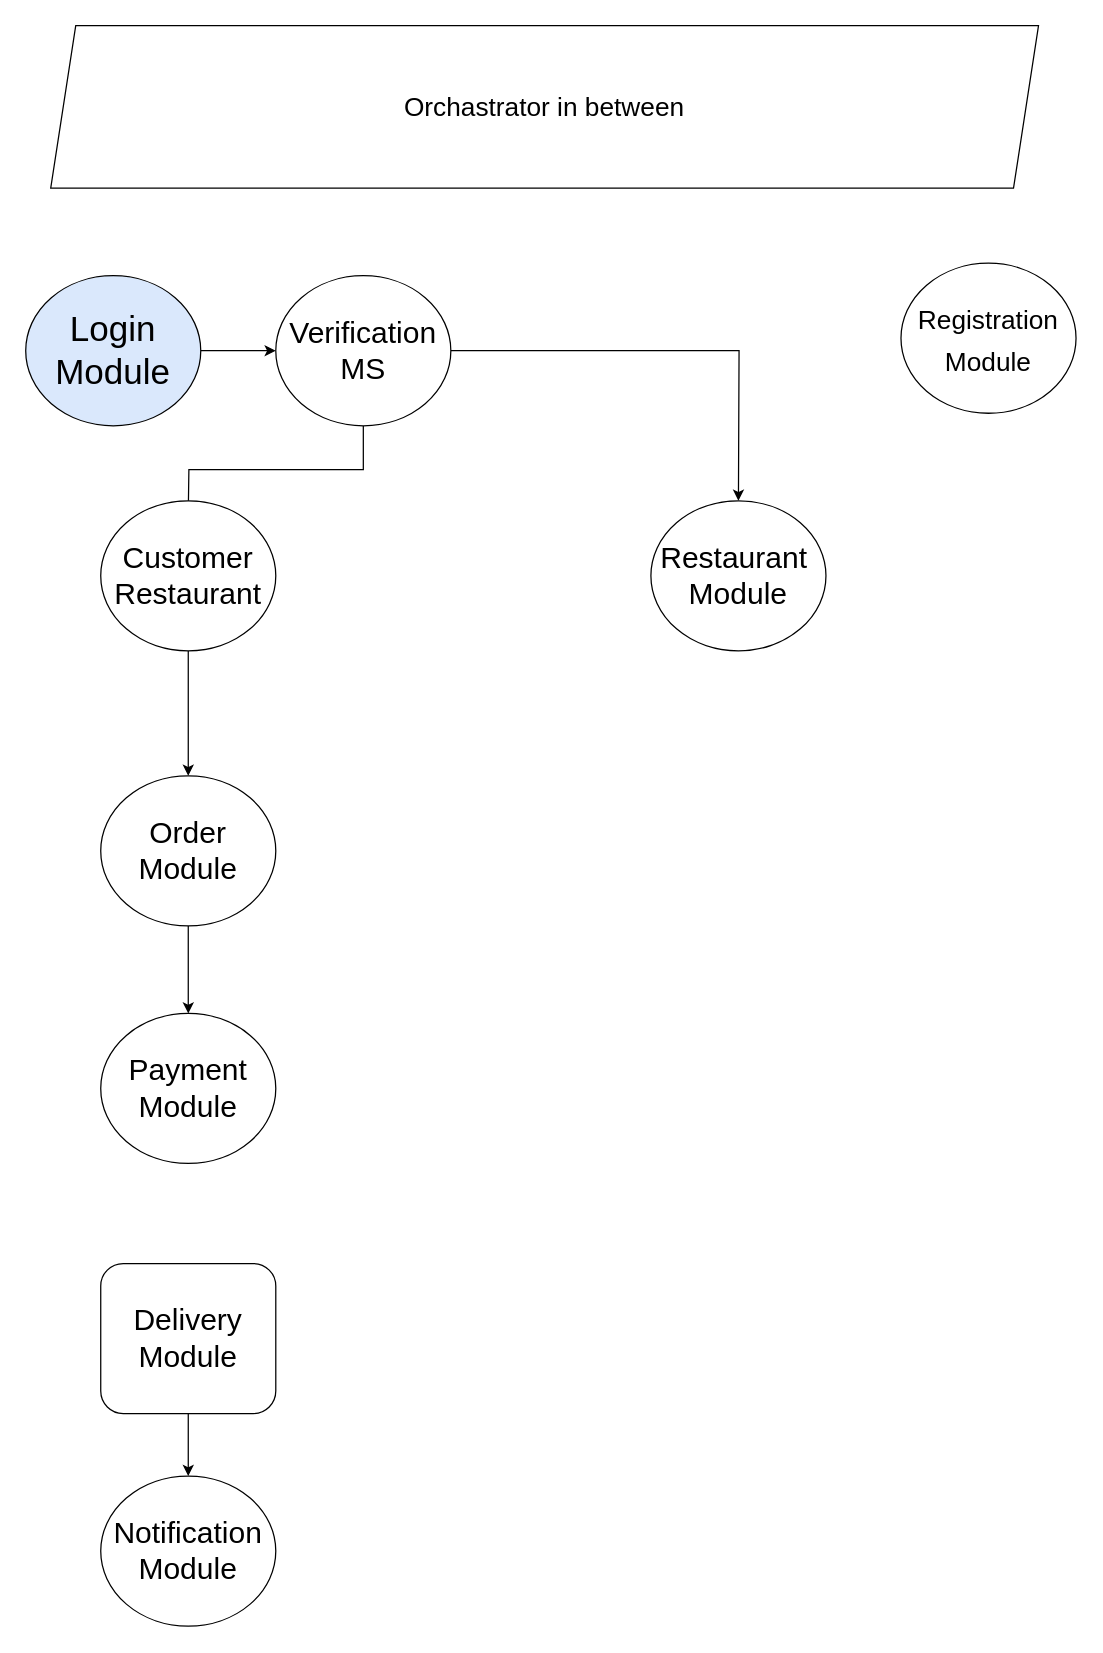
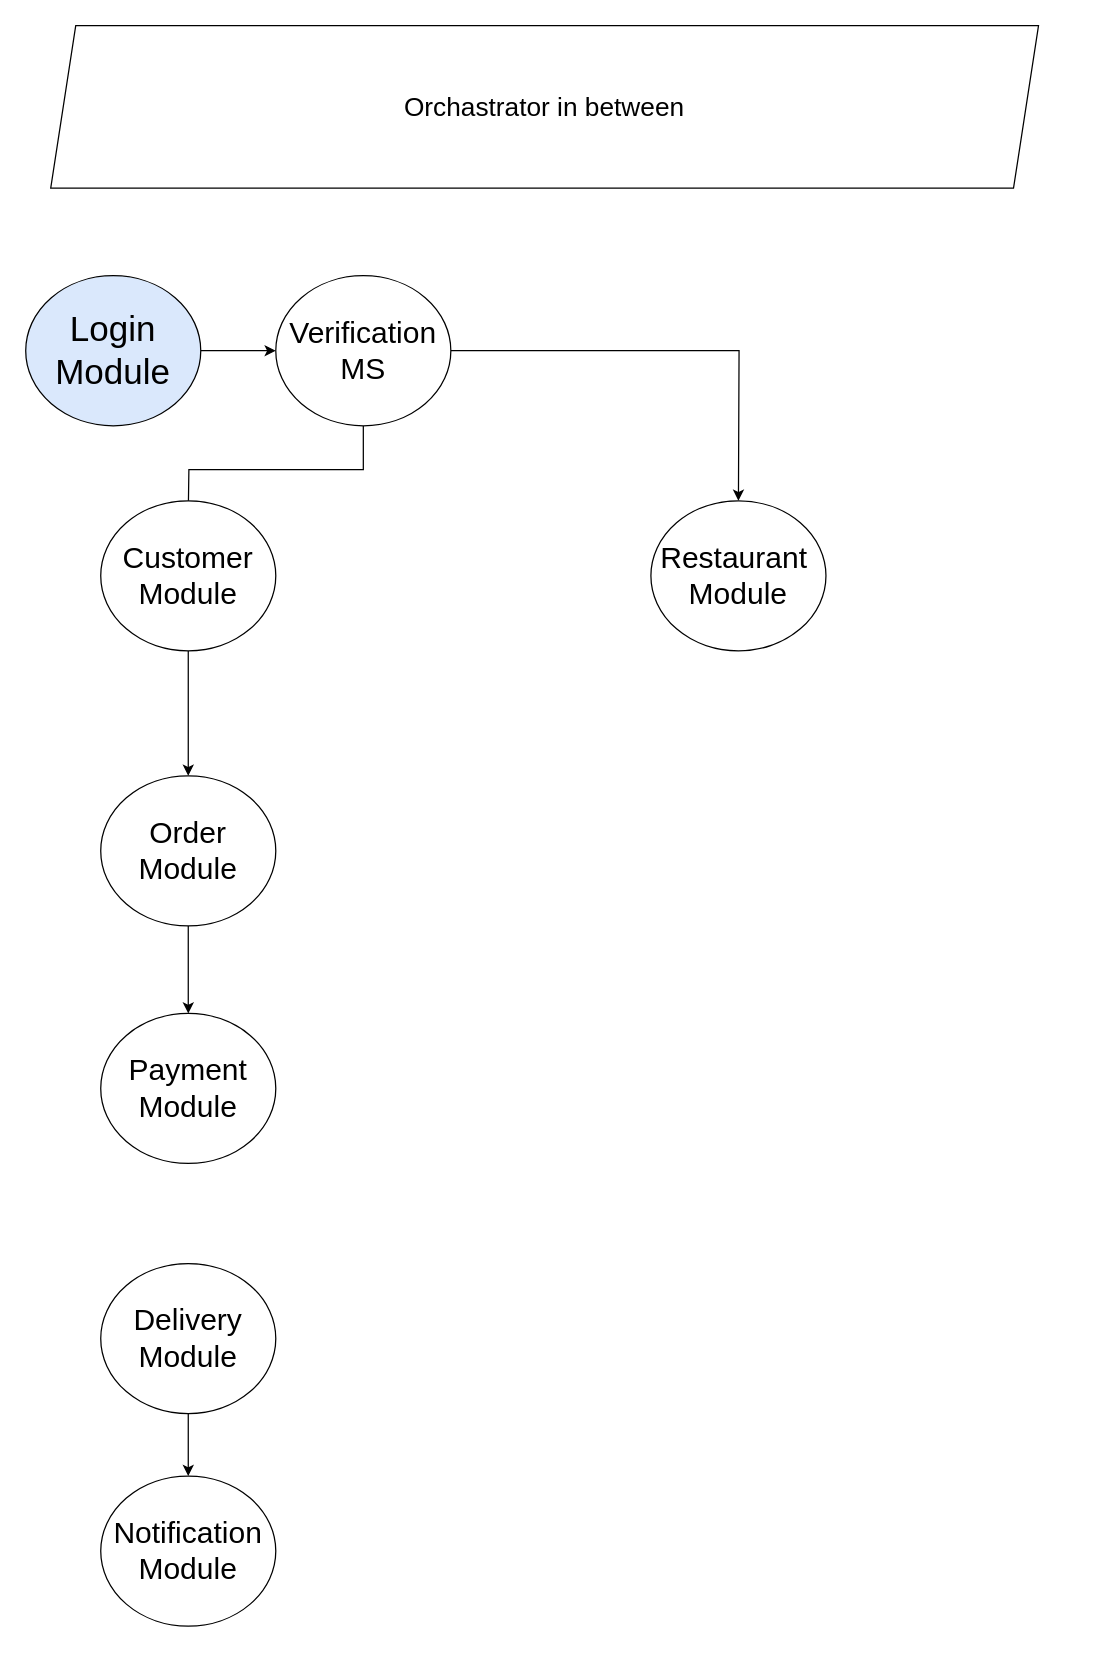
node "Registration Module": removed
node "Customer Restaurant": label "Customer Restaurant" -> "Customer Module"
node "Delivery Module": shape rounded rectangle -> ellipse
